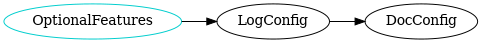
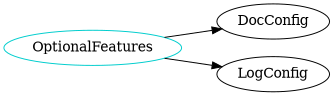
edge "LogConfig" -> "DocConfig": now "OptionalFeatures" -> "DocConfig"
